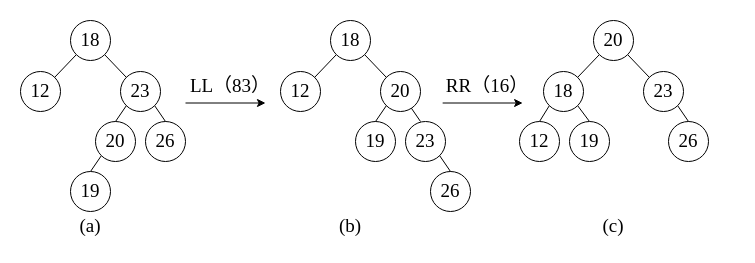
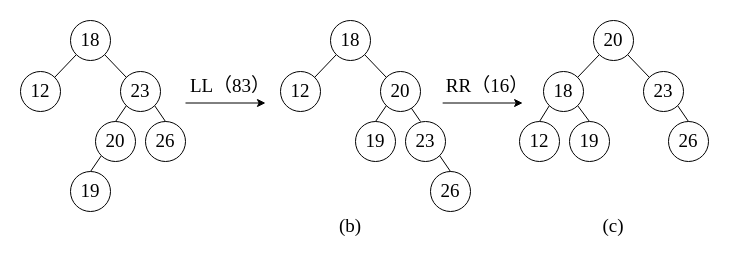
node "(a)": removed
